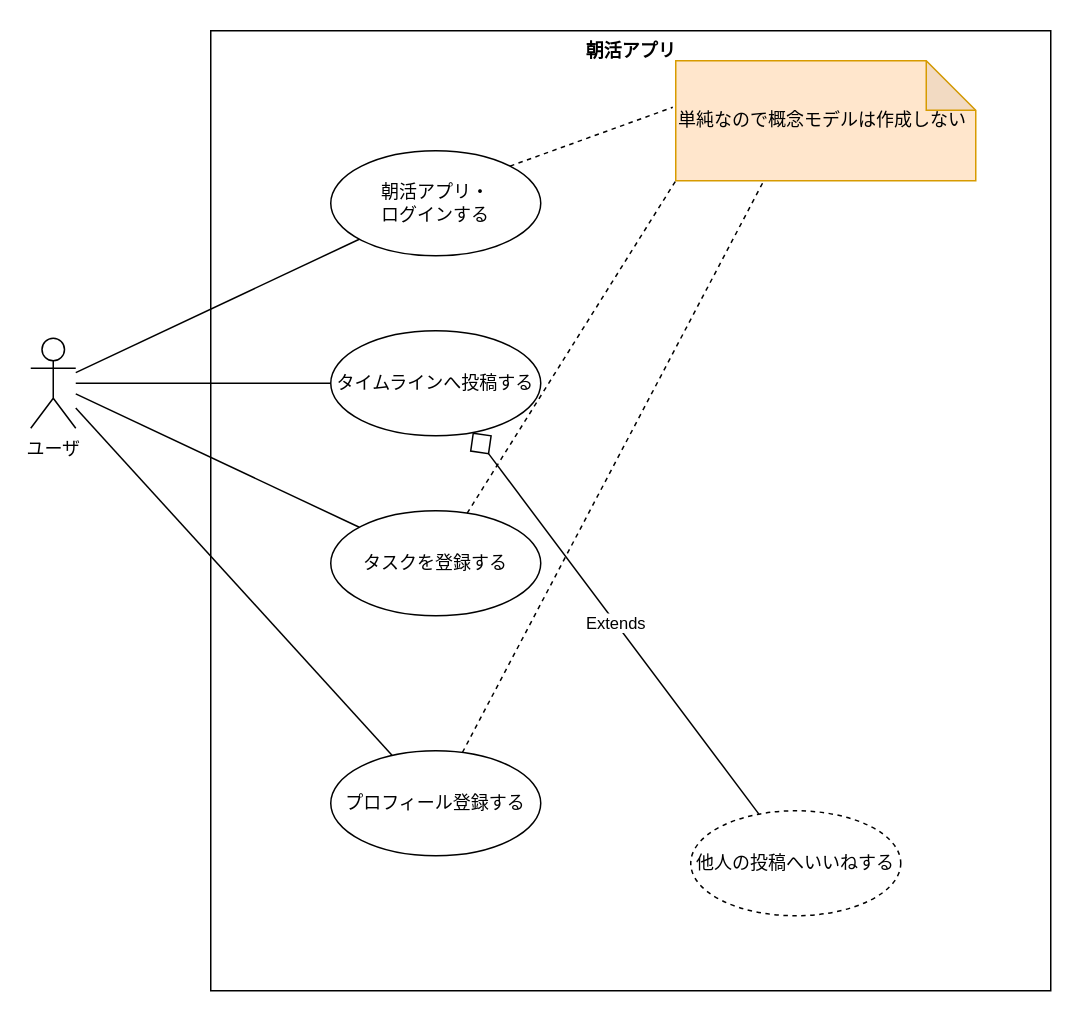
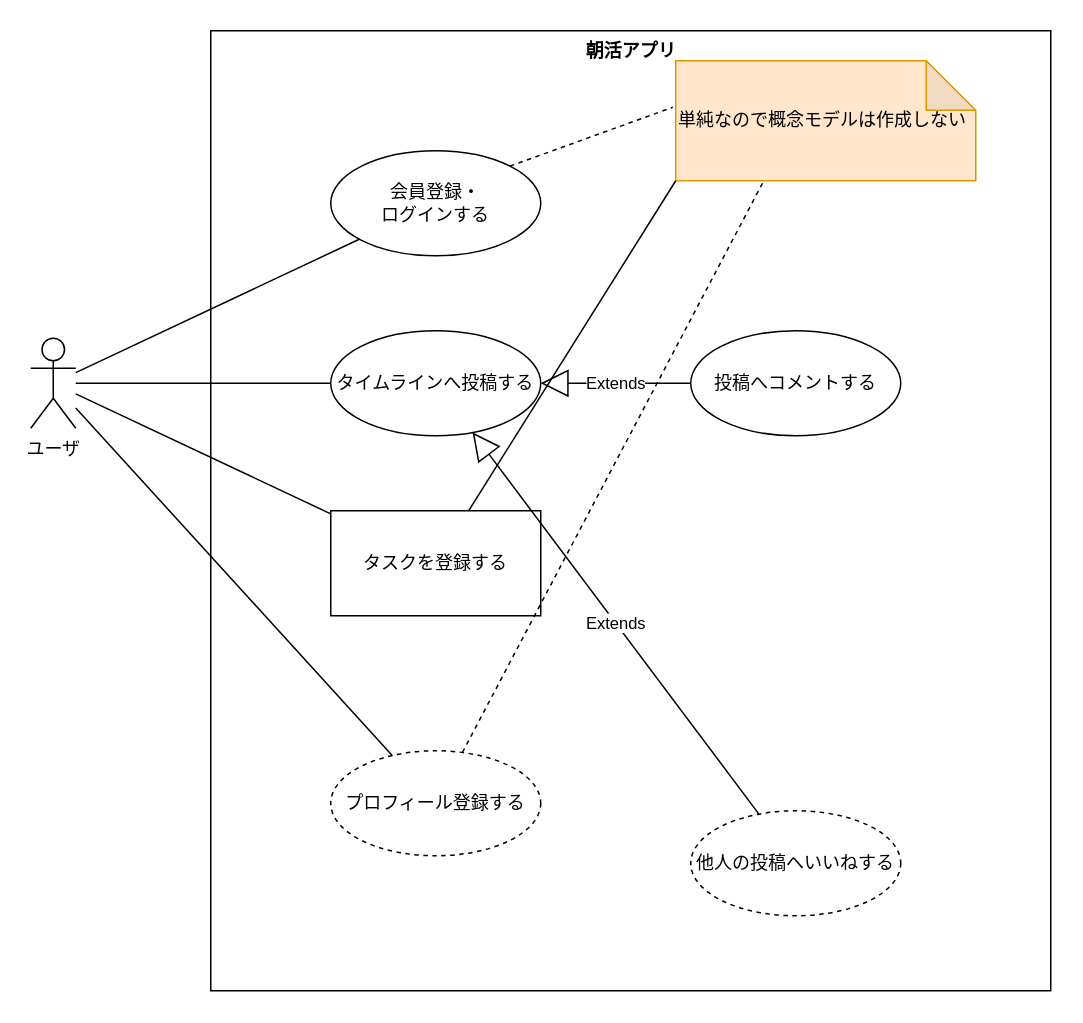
node "朝活アプリ・ ログインする": label "朝活アプリ・ ログインする" -> "会員登録・ ログインする"
edge "単純なので概念モデルは作成しない" -- "タスクを登録する": style dashed -> solid
edge "投稿へコメントする" -> "タイムラインへ投稿する": added, label "Extends"
node "投稿へコメントする": added
edge "他人の投稿へいいねする" -> "タイムラインへ投稿する": arrowhead diamond -> block
node "タスクを登録する": shape ellipse -> rectangle
node "プロフィール登録する": style solid -> dashed
